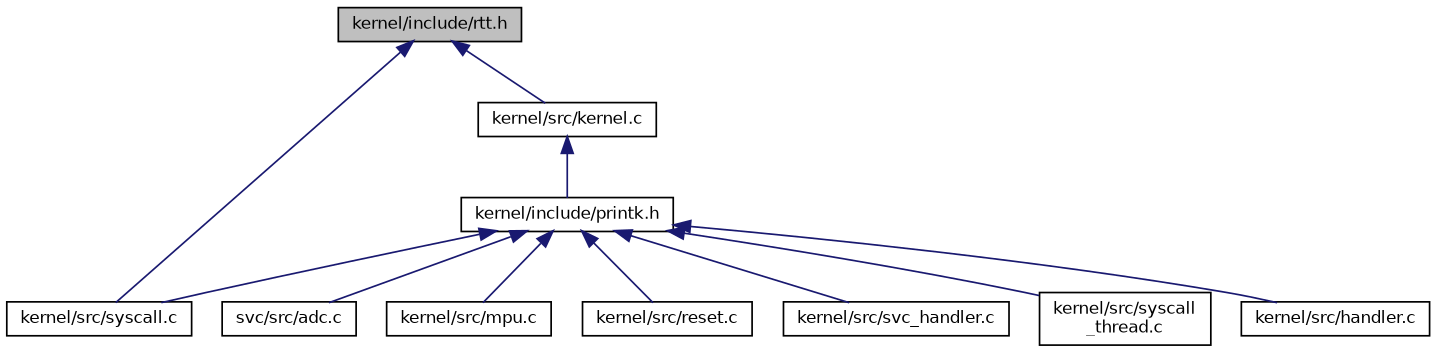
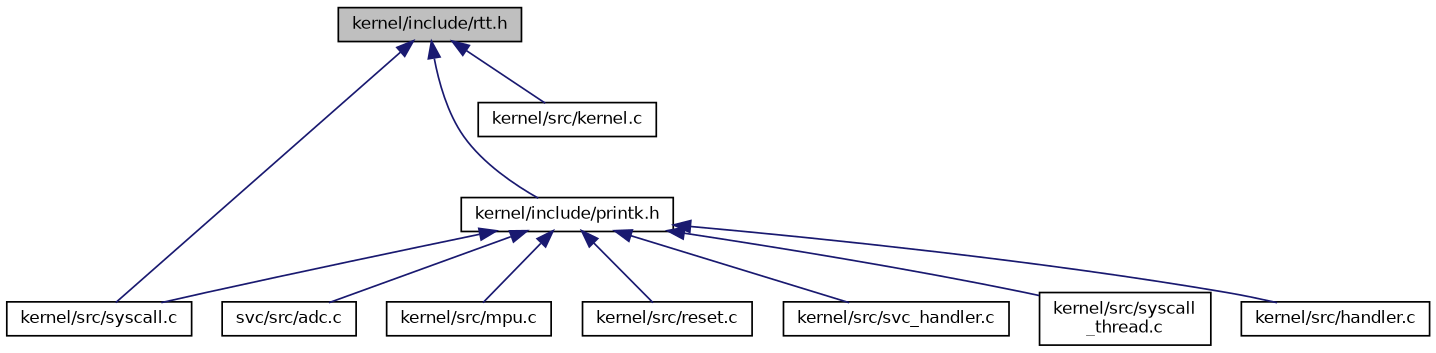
edge "kernel/include/printk.h" -> "kernel/src/kernel.c": now "kernel/include/printk.h" -> "kernel/include/rtt.h"
